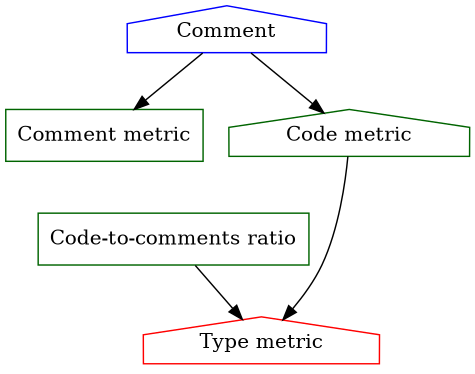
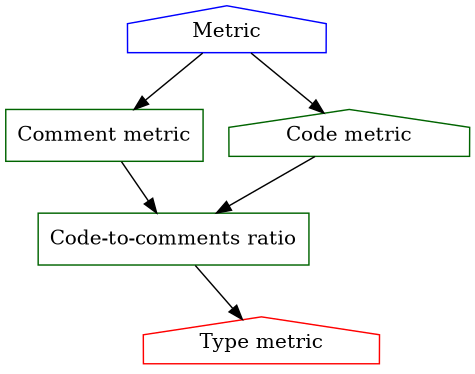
node "Comment": label "Comment" -> "Metric"
edge "Comment metric" -> "Code-to-comments ratio": added
edge "Code metric" -> "Type metric": now "Code metric" -> "Code-to-comments ratio"
